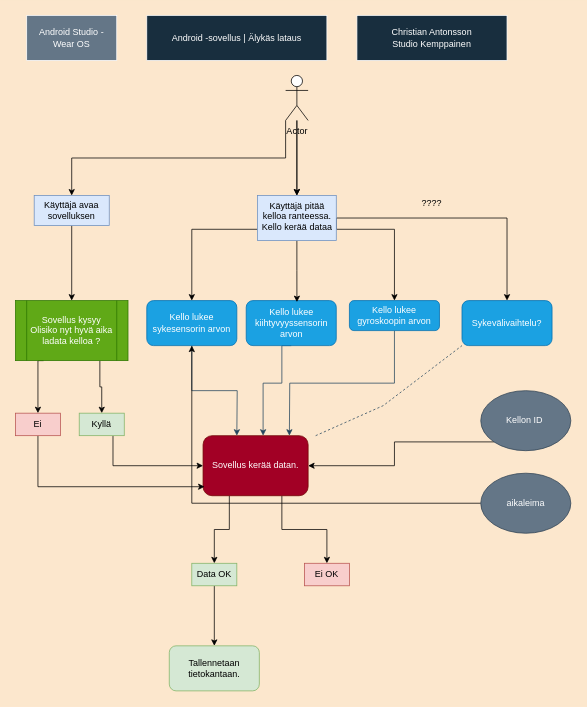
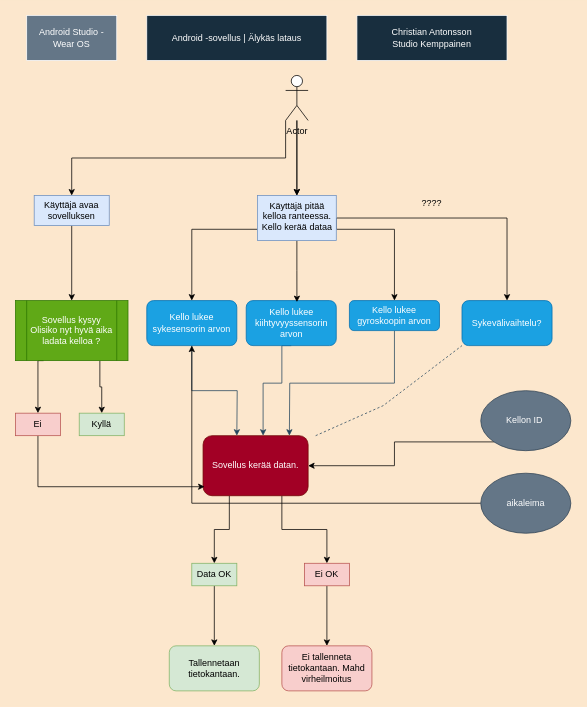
edge "Kyllä" -> "Sovellus kerää datan.": removed
edge "Ei OK" -> "Ei tallenneta tietokantaan. Mahd virheilmoitus": added
node "Ei tallenneta tietokantaan. Mahd virheilmoitus": added
